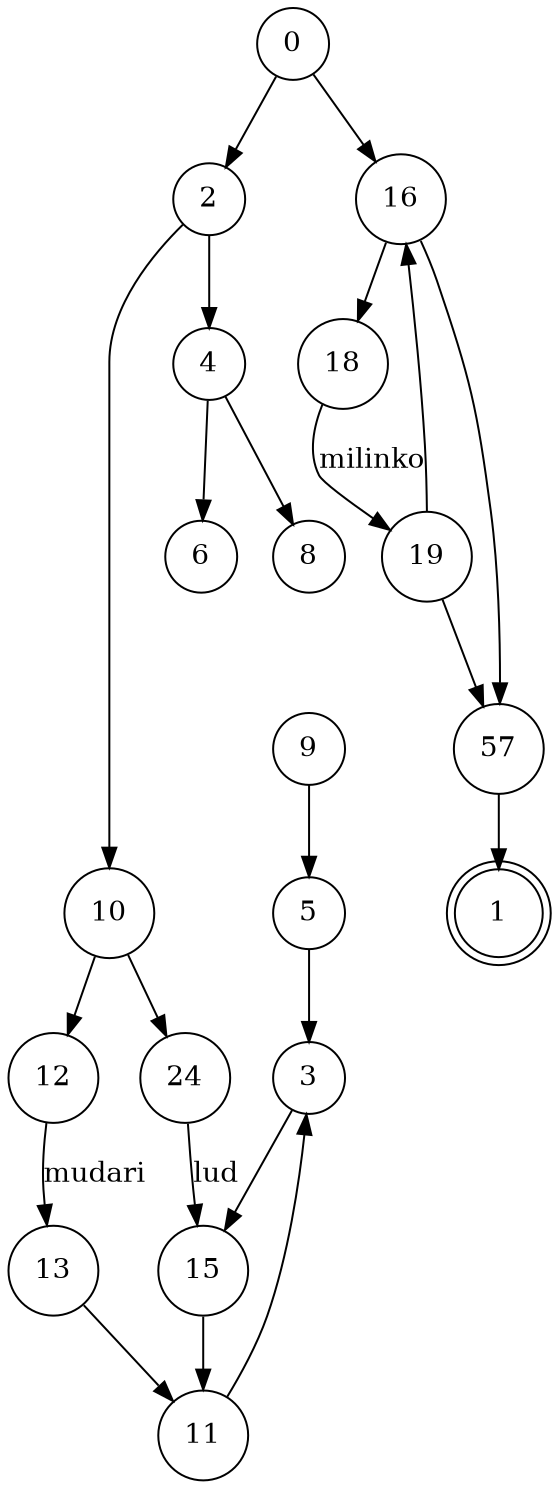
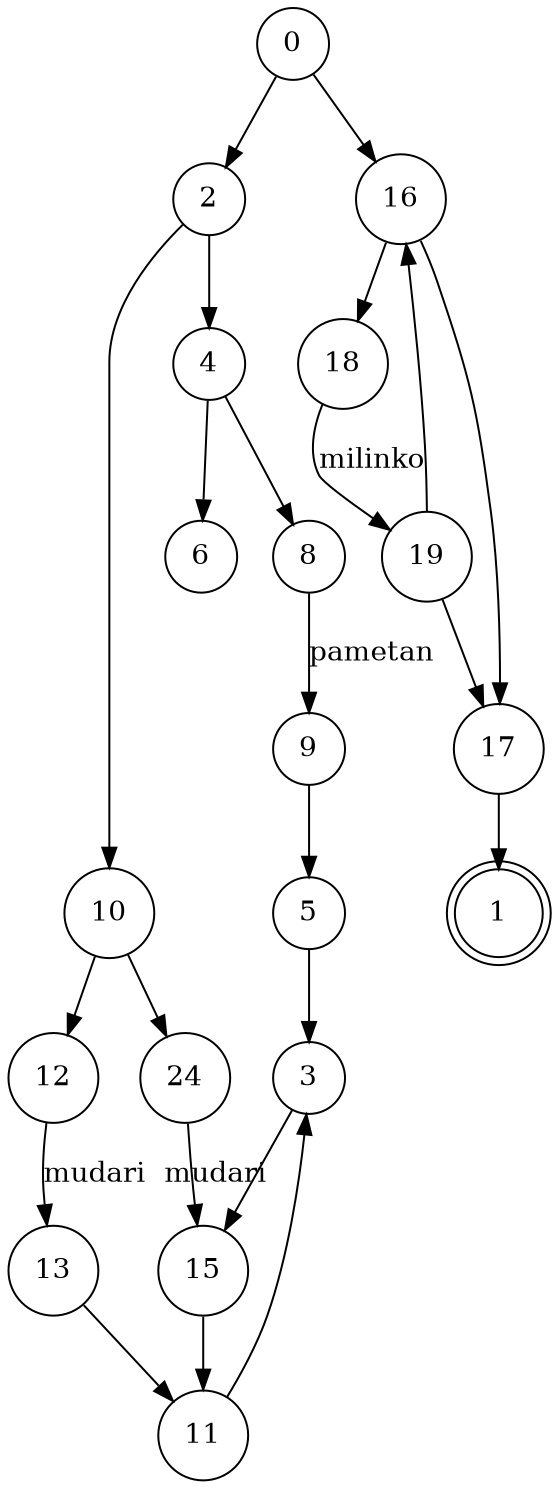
edge "8" -> "9": added, label "pametan"
node "57": label "57" -> "17"
edge "24" -> "15": label "lud" -> "mudari"
